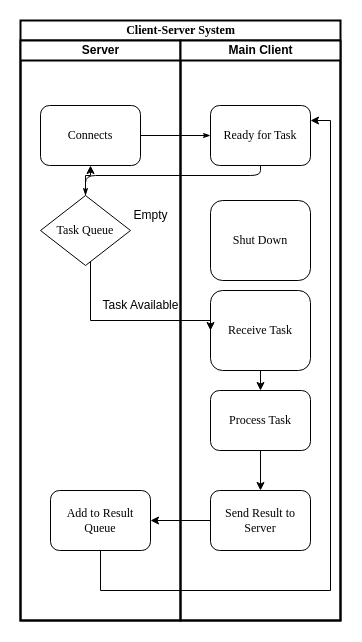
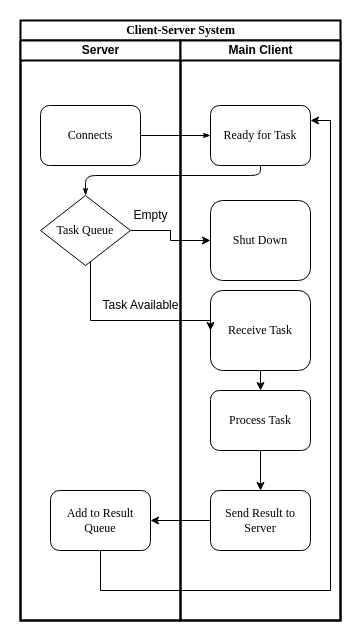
edge "Task Queue" -> "Connects": now "Task Queue" -> "Shut Down"
